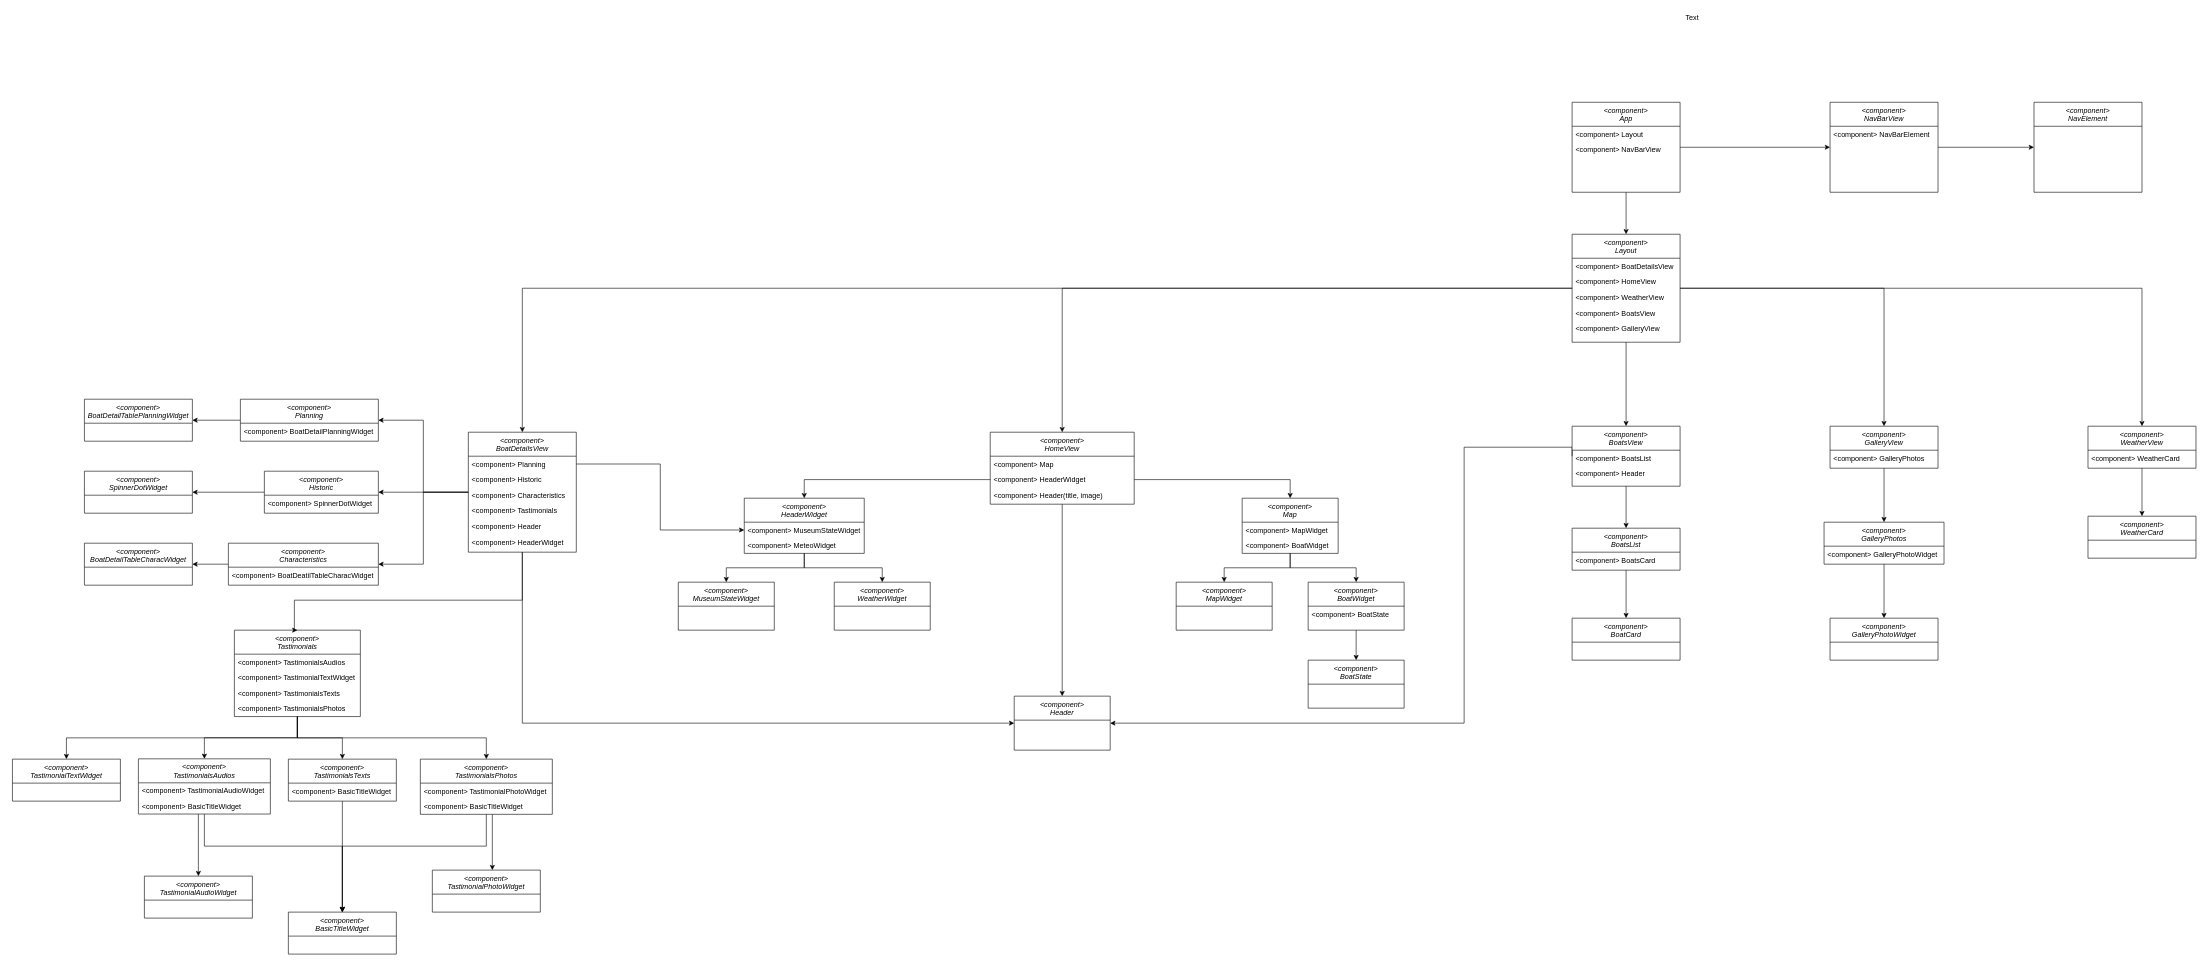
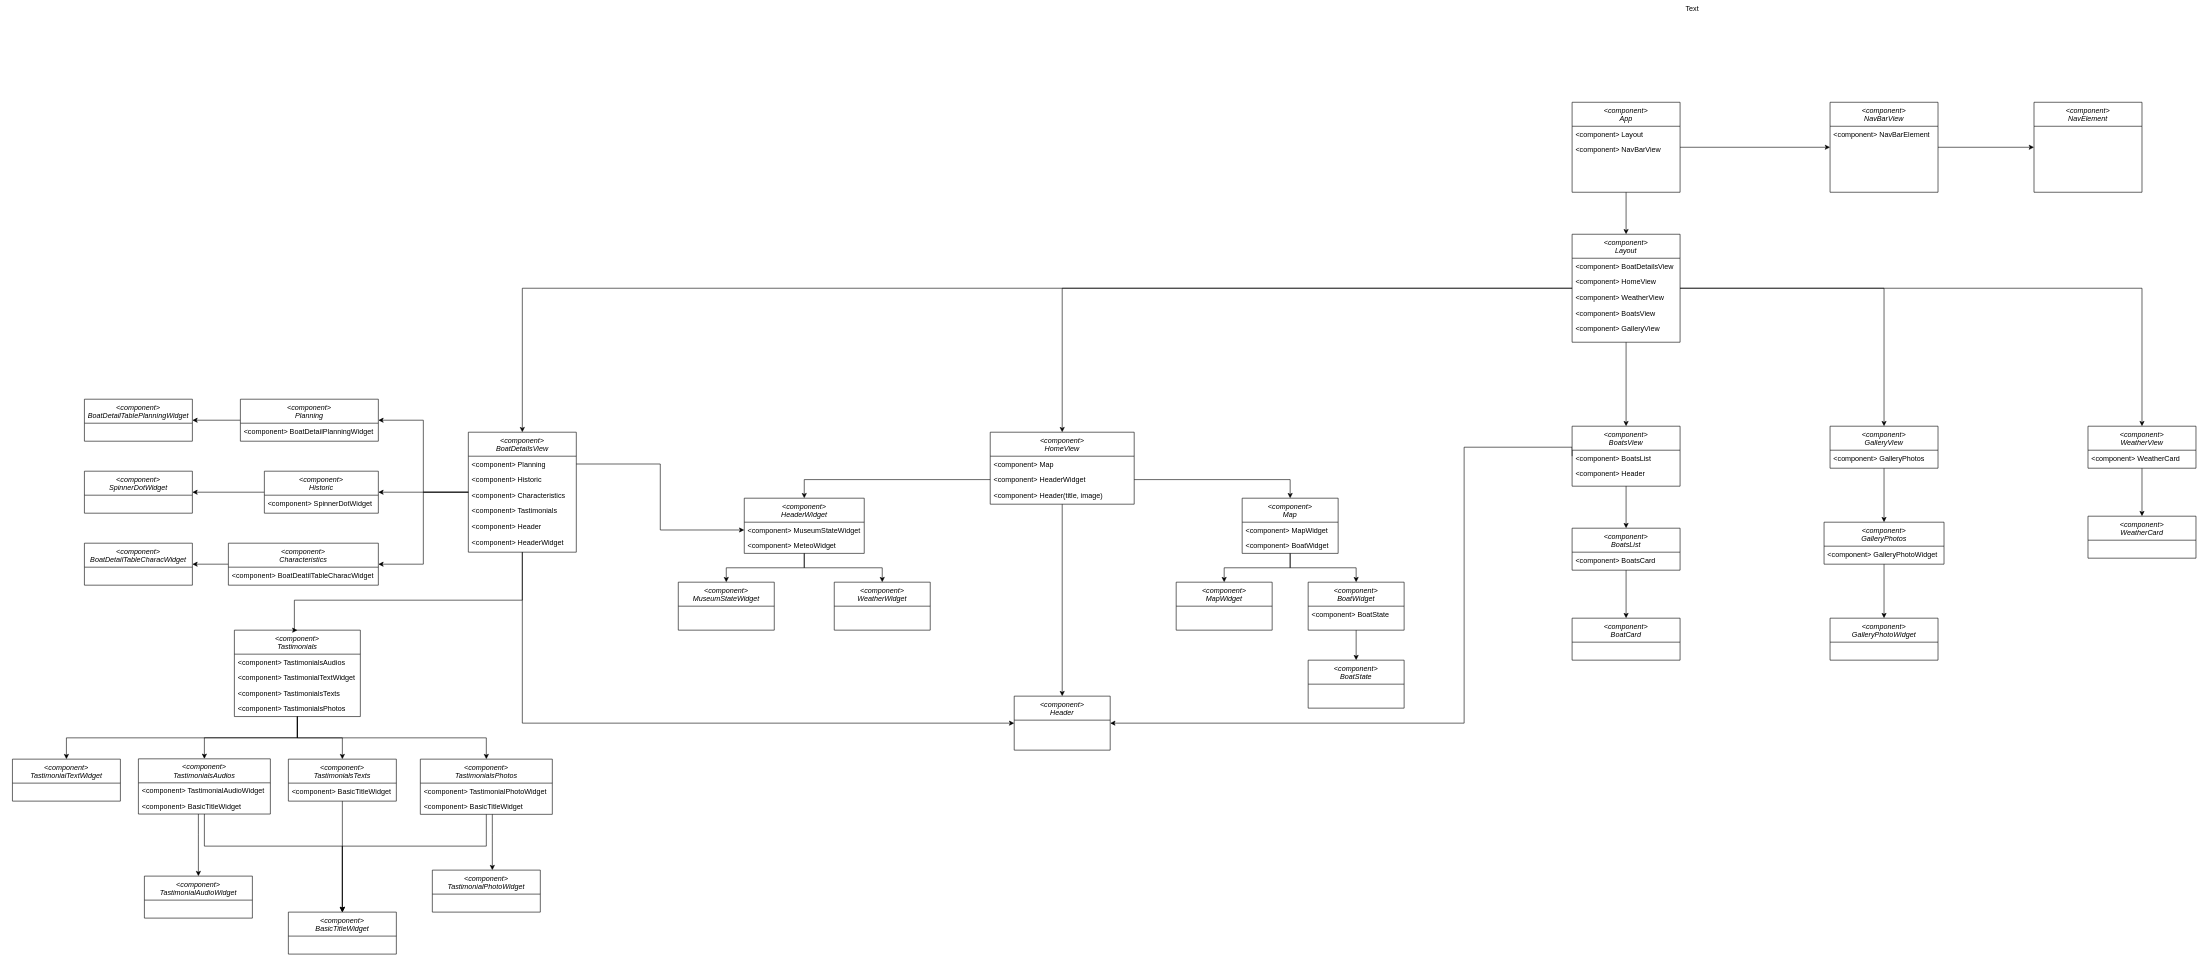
node "Text": moved (1692, 18) -> (1692, 9)
